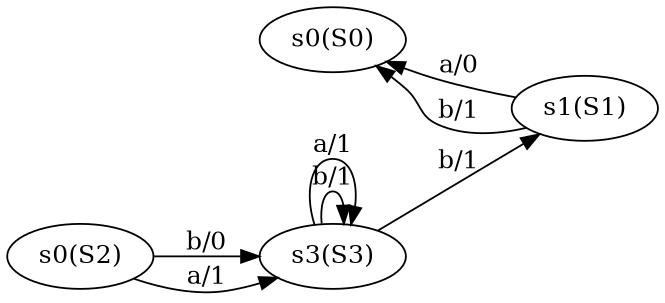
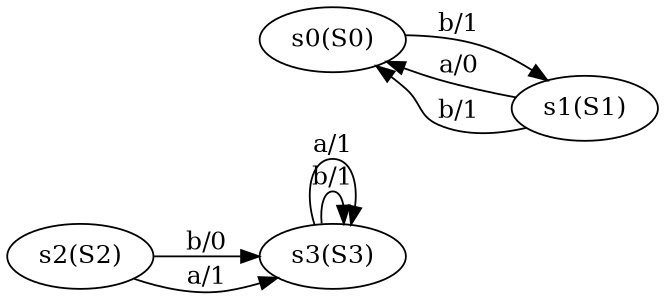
edge "s3(S3)" -> "s1(S1)": now "s0(S0)" -> "s1(S1)"
node "s0(S2)": label "s0(S2)" -> "s2(S2)"
